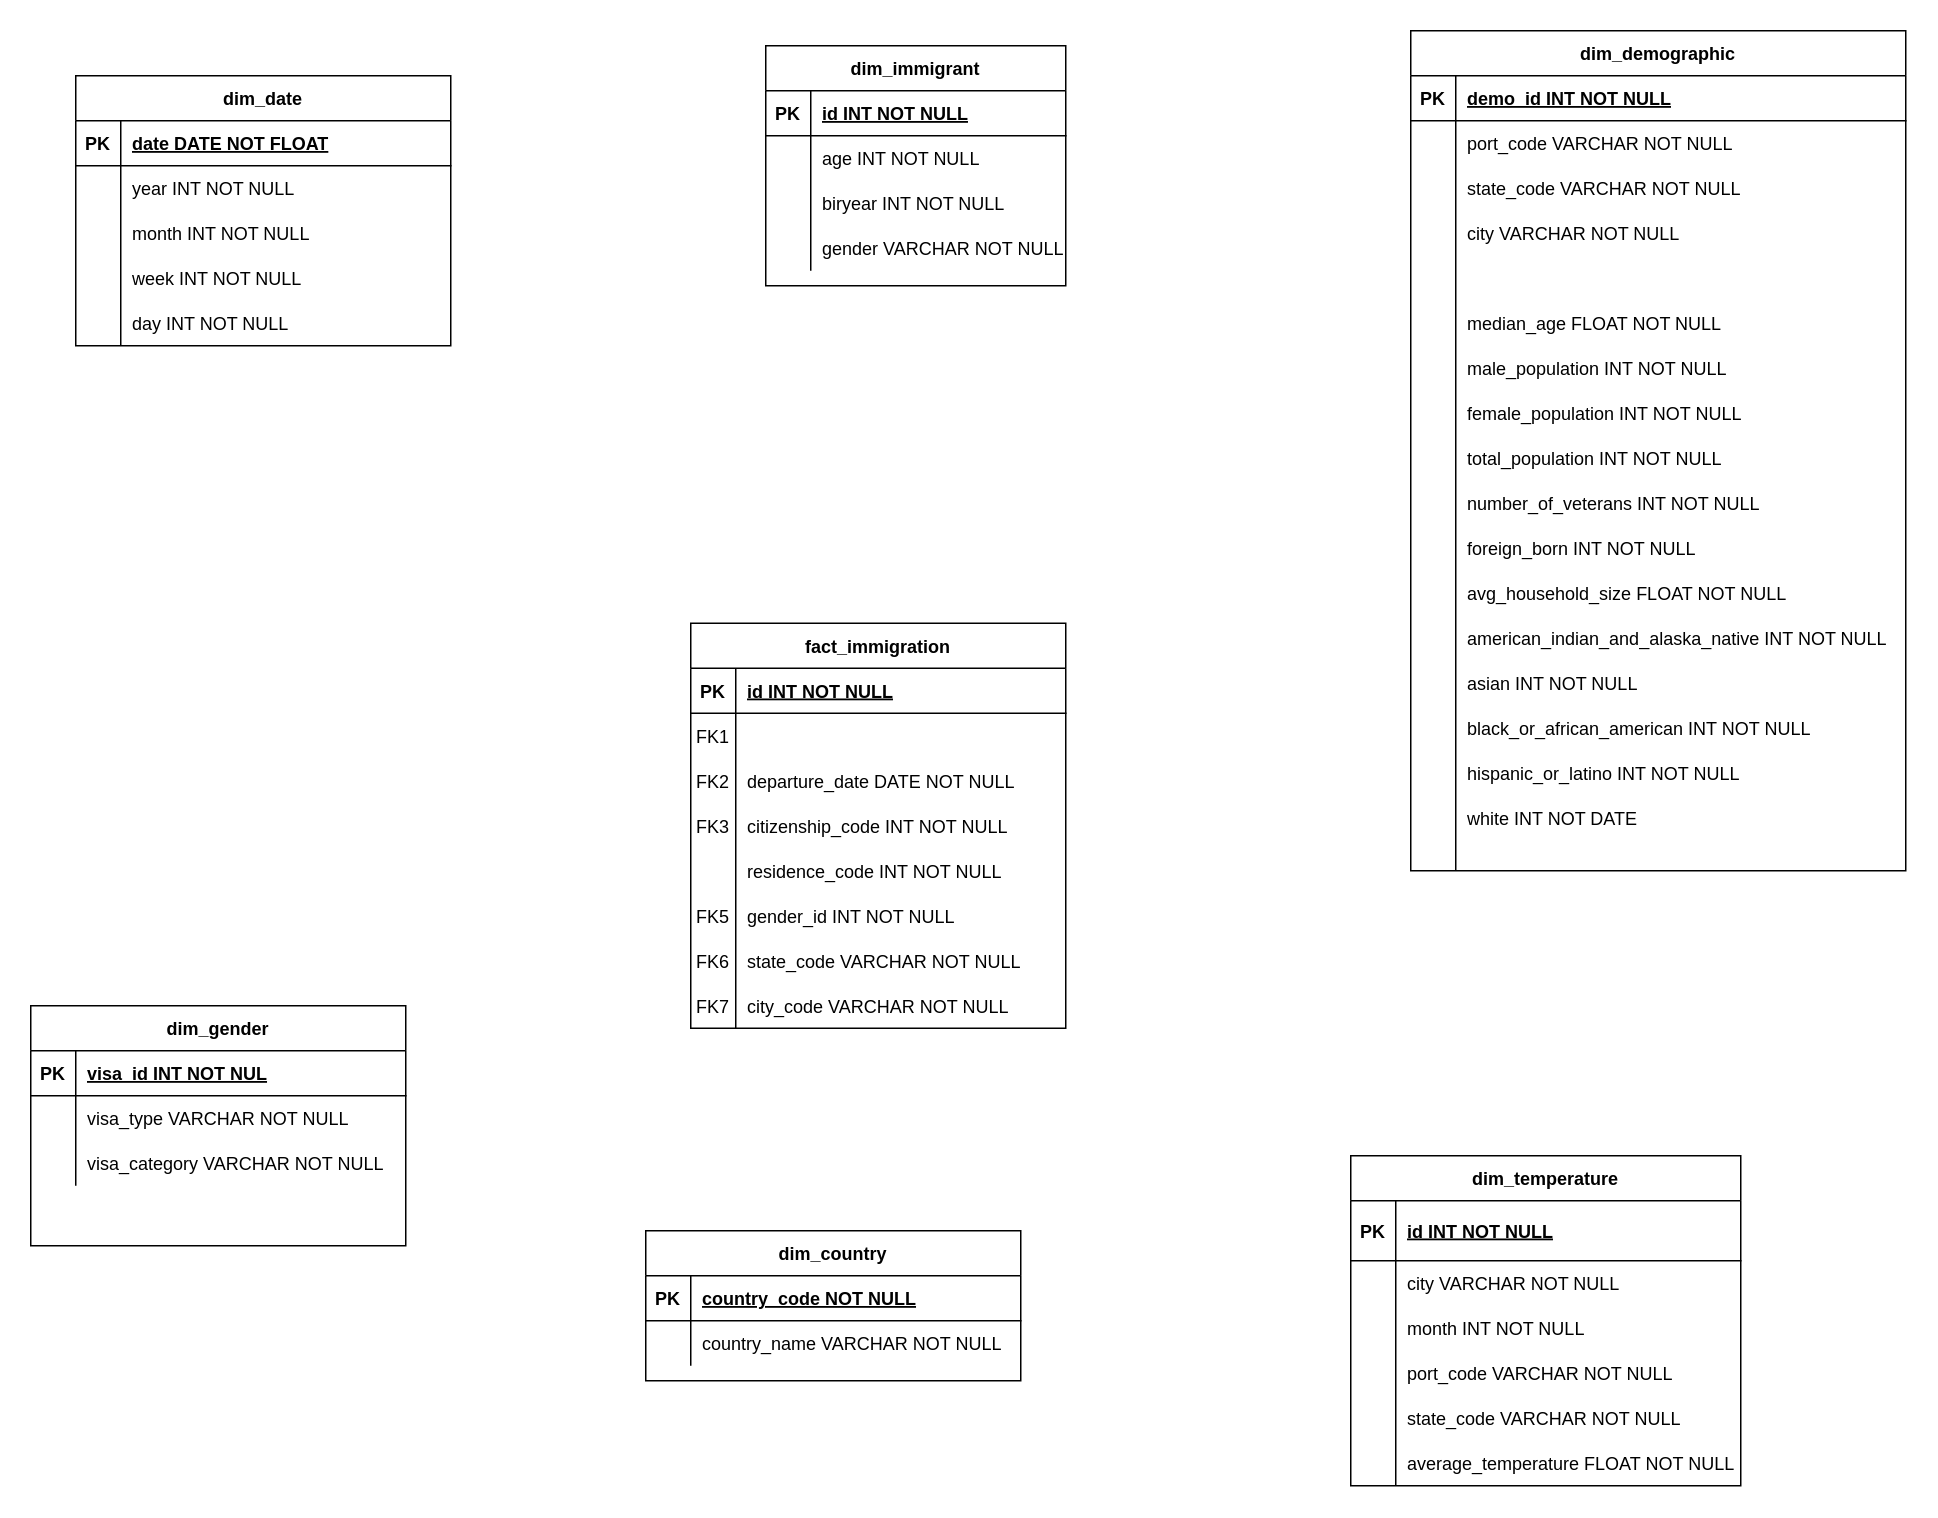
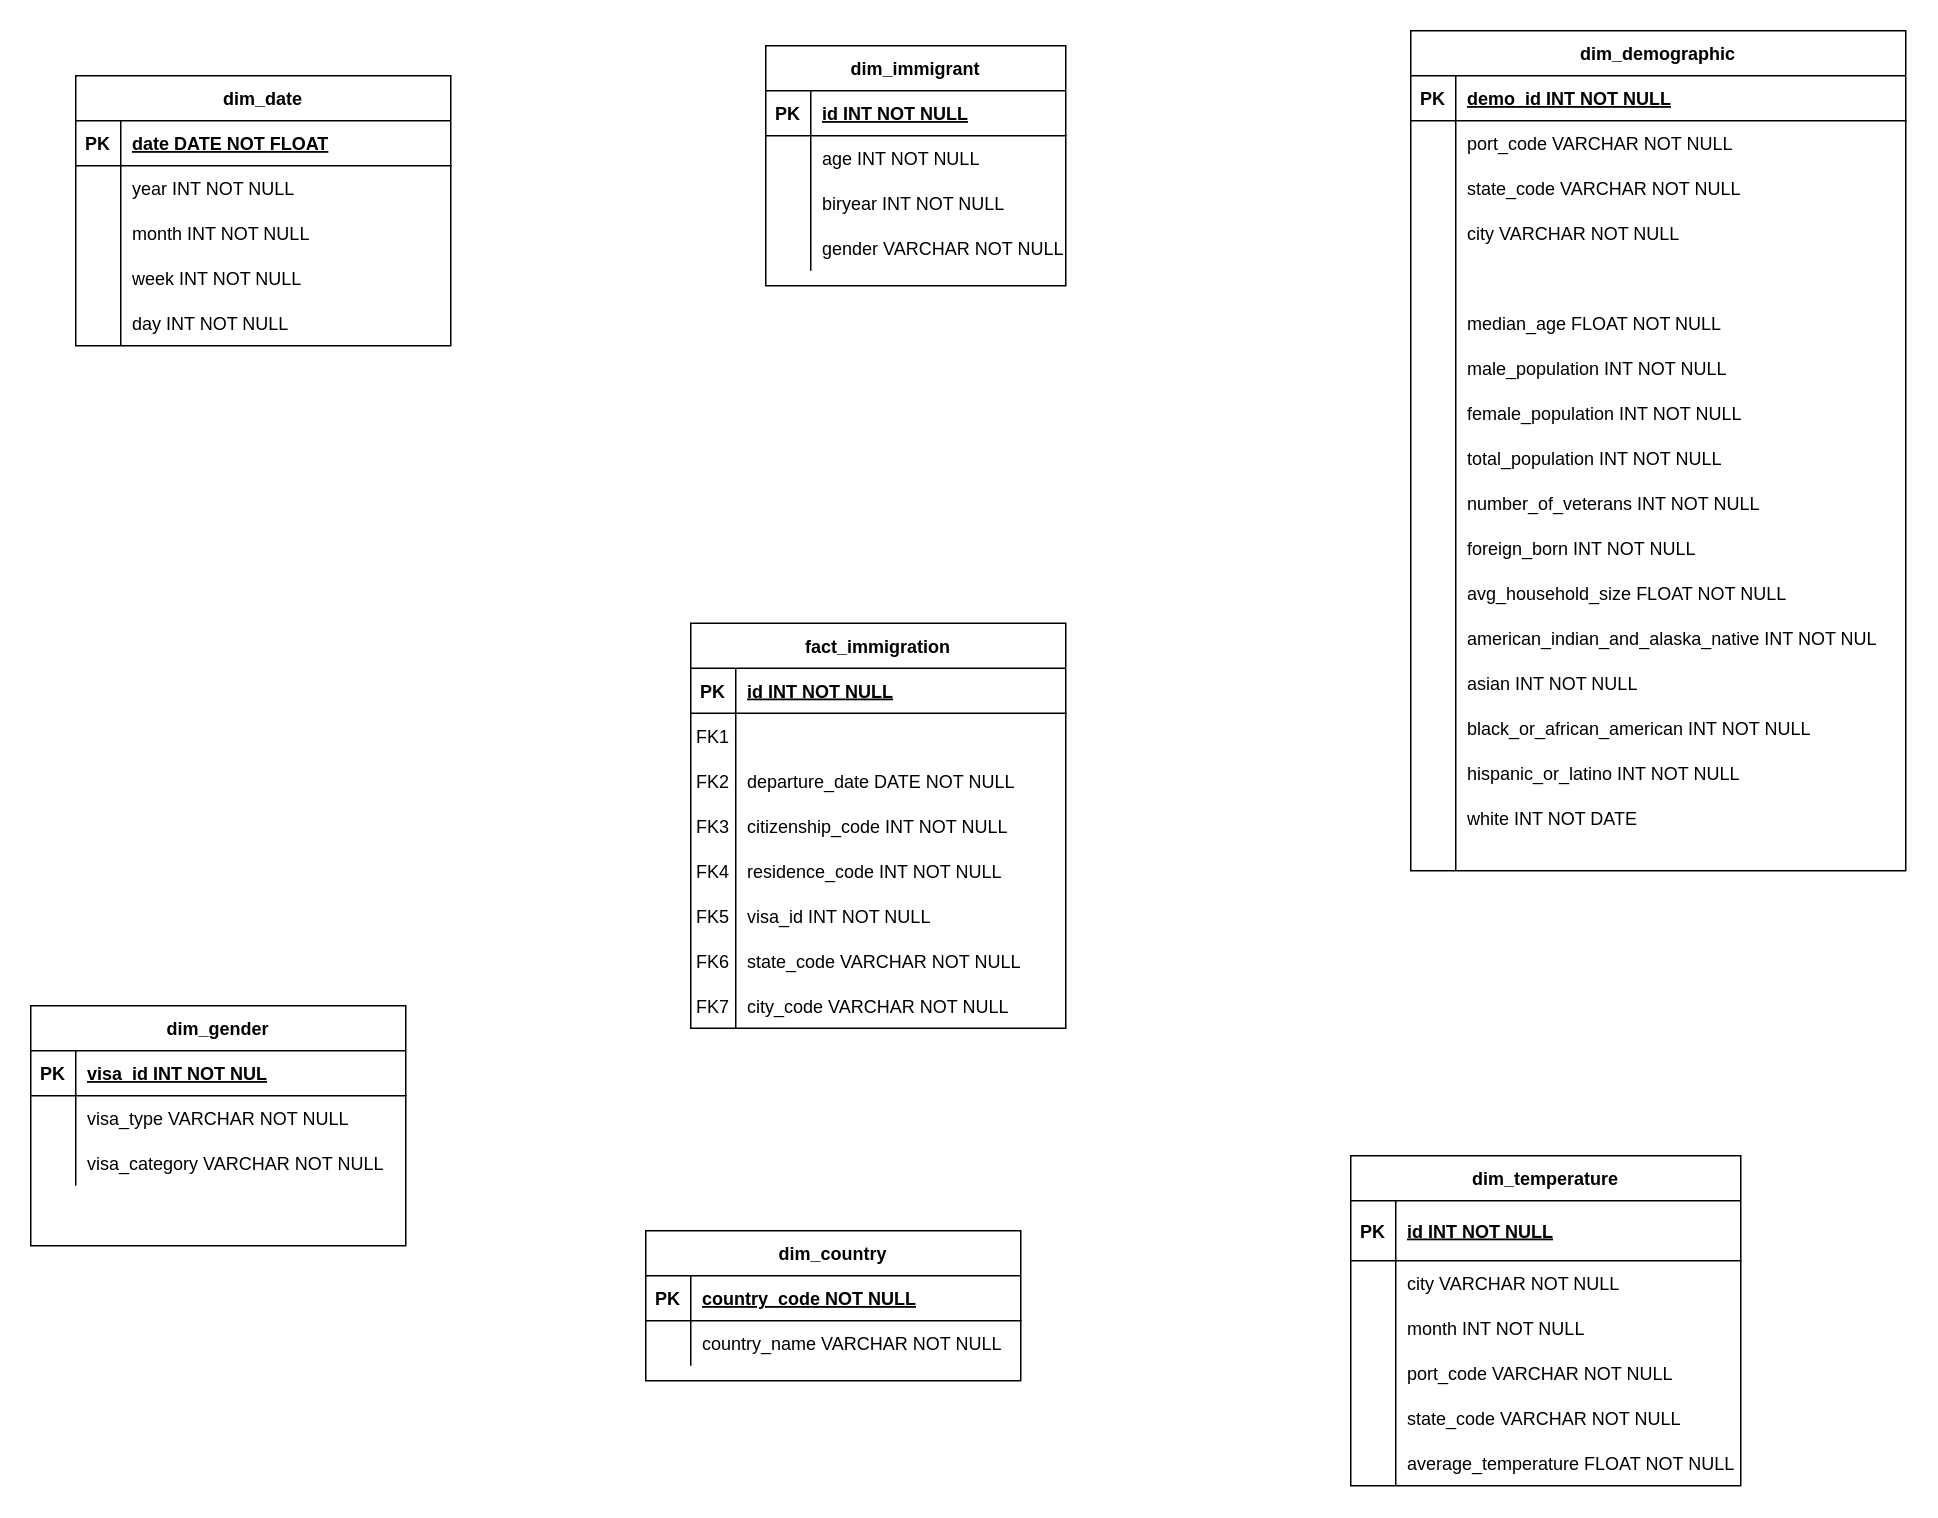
node "american_indian_and_alaska_native INT NOT NULL": label "american_indian_and_alaska_native INT NOT NULL" -> "american_indian_and_alaska_native INT NOT NUL"
node "FK4": added
node "gender_id INT NOT NULL": label "gender_id INT NOT NULL" -> "visa_id INT NOT NULL"
